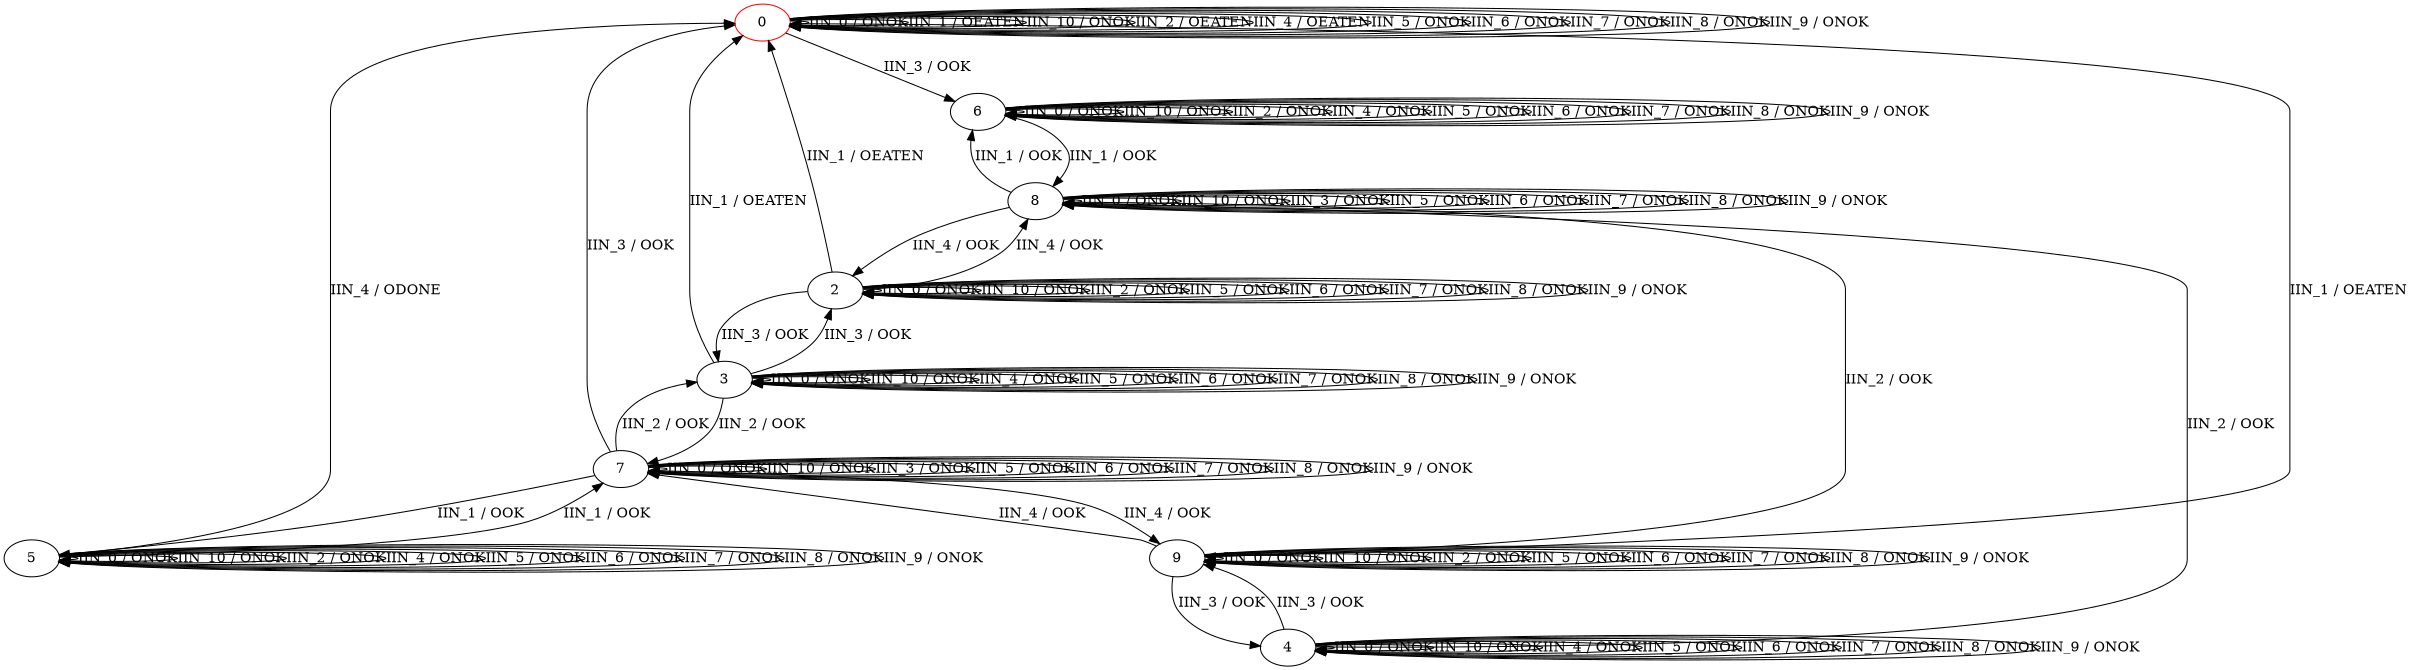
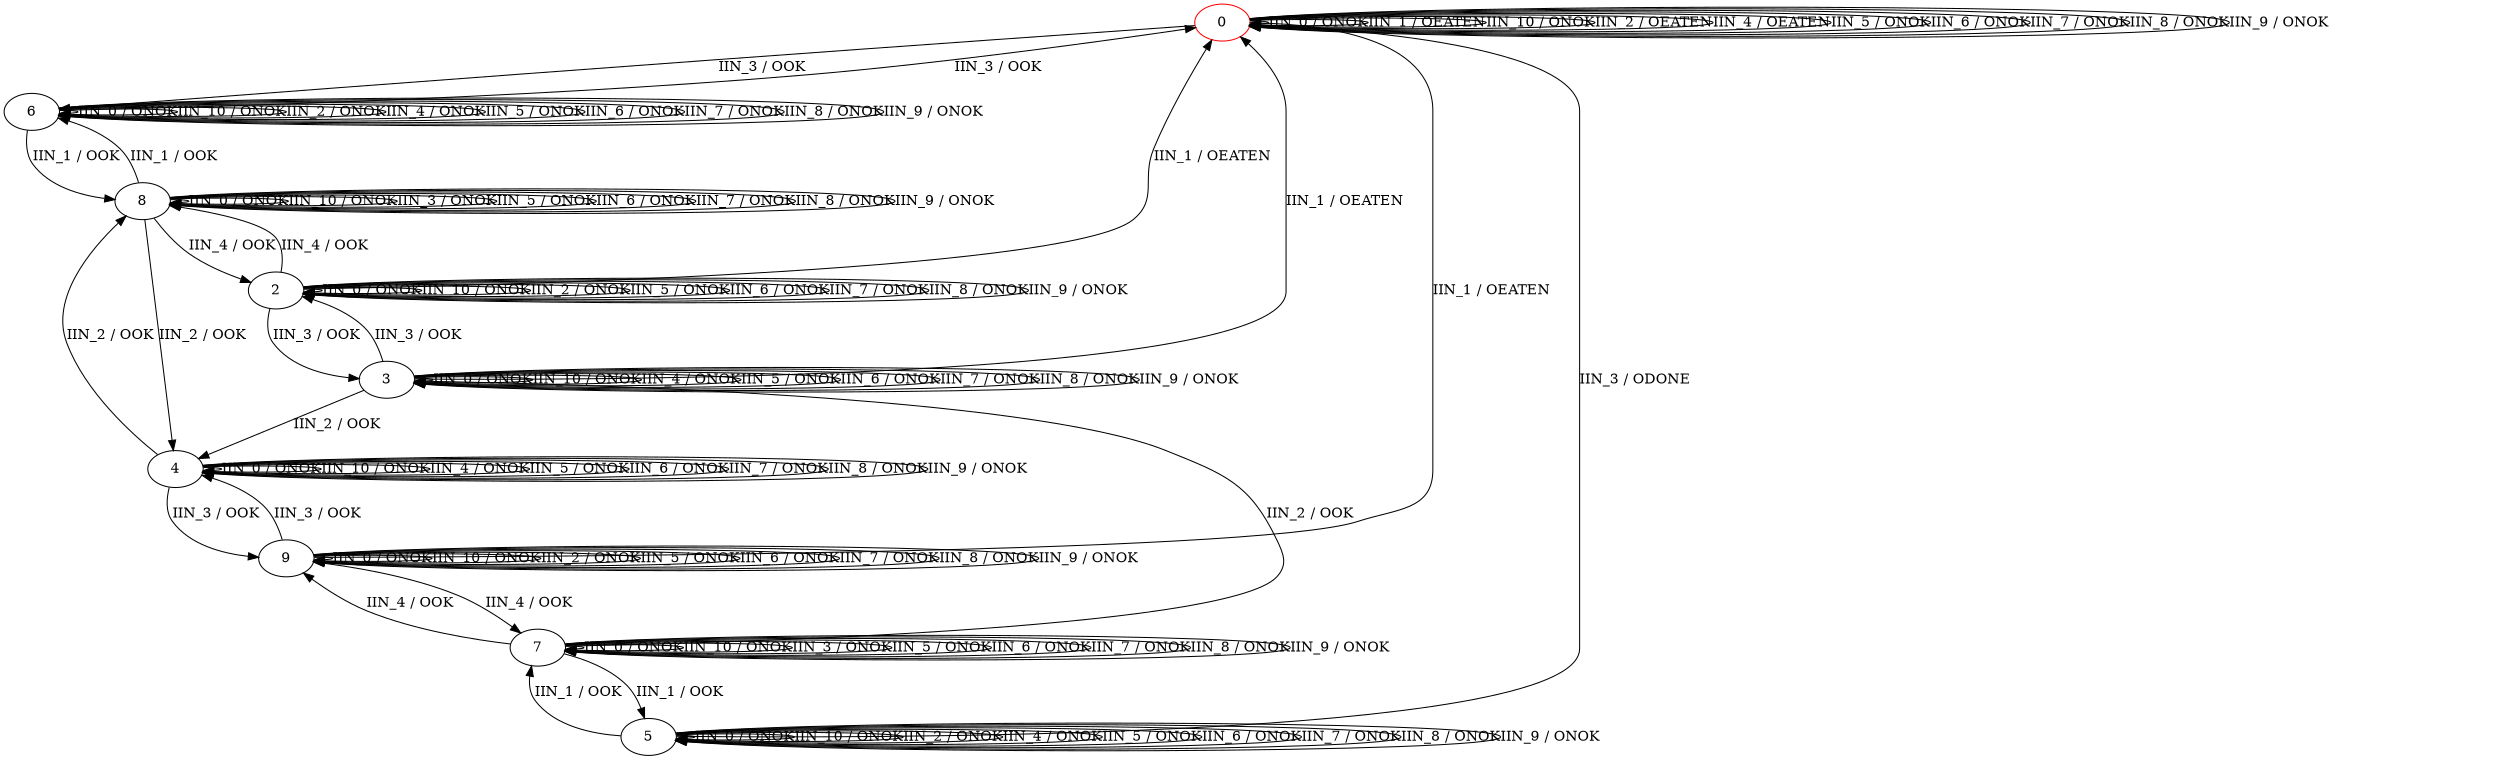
edge "7" -> "0": now "6" -> "0"
edge "5" -> "0": label "IIN_4 / ODONE" -> "IIN_3 / ODONE"
edge "8" -> "9": now "8" -> "4"
edge "3" -> "7": now "3" -> "4"
